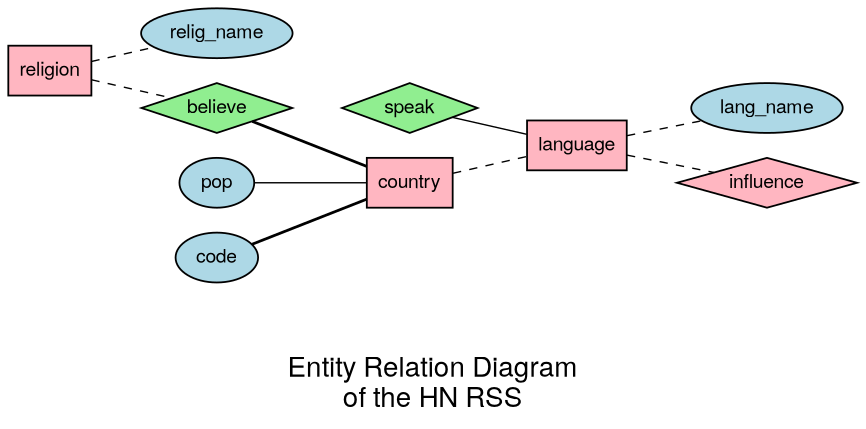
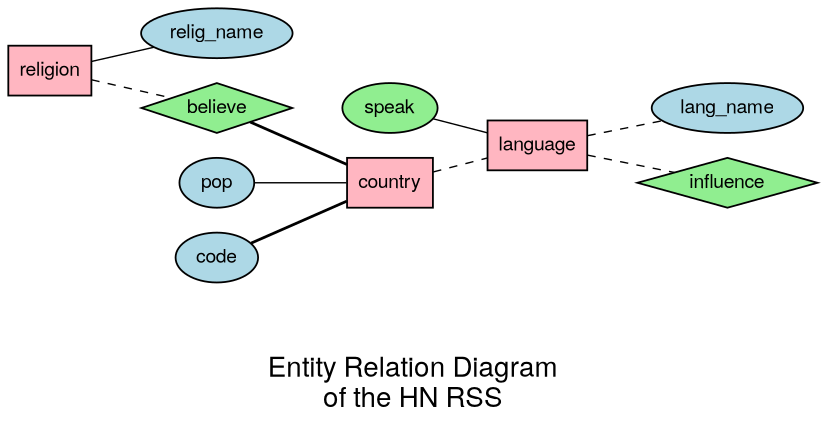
edge "relig_name" -- "religion": style dashed -> solid
node "speak": shape diamond -> ellipse
node "influence": fillcolor lightpink -> lightgreen
